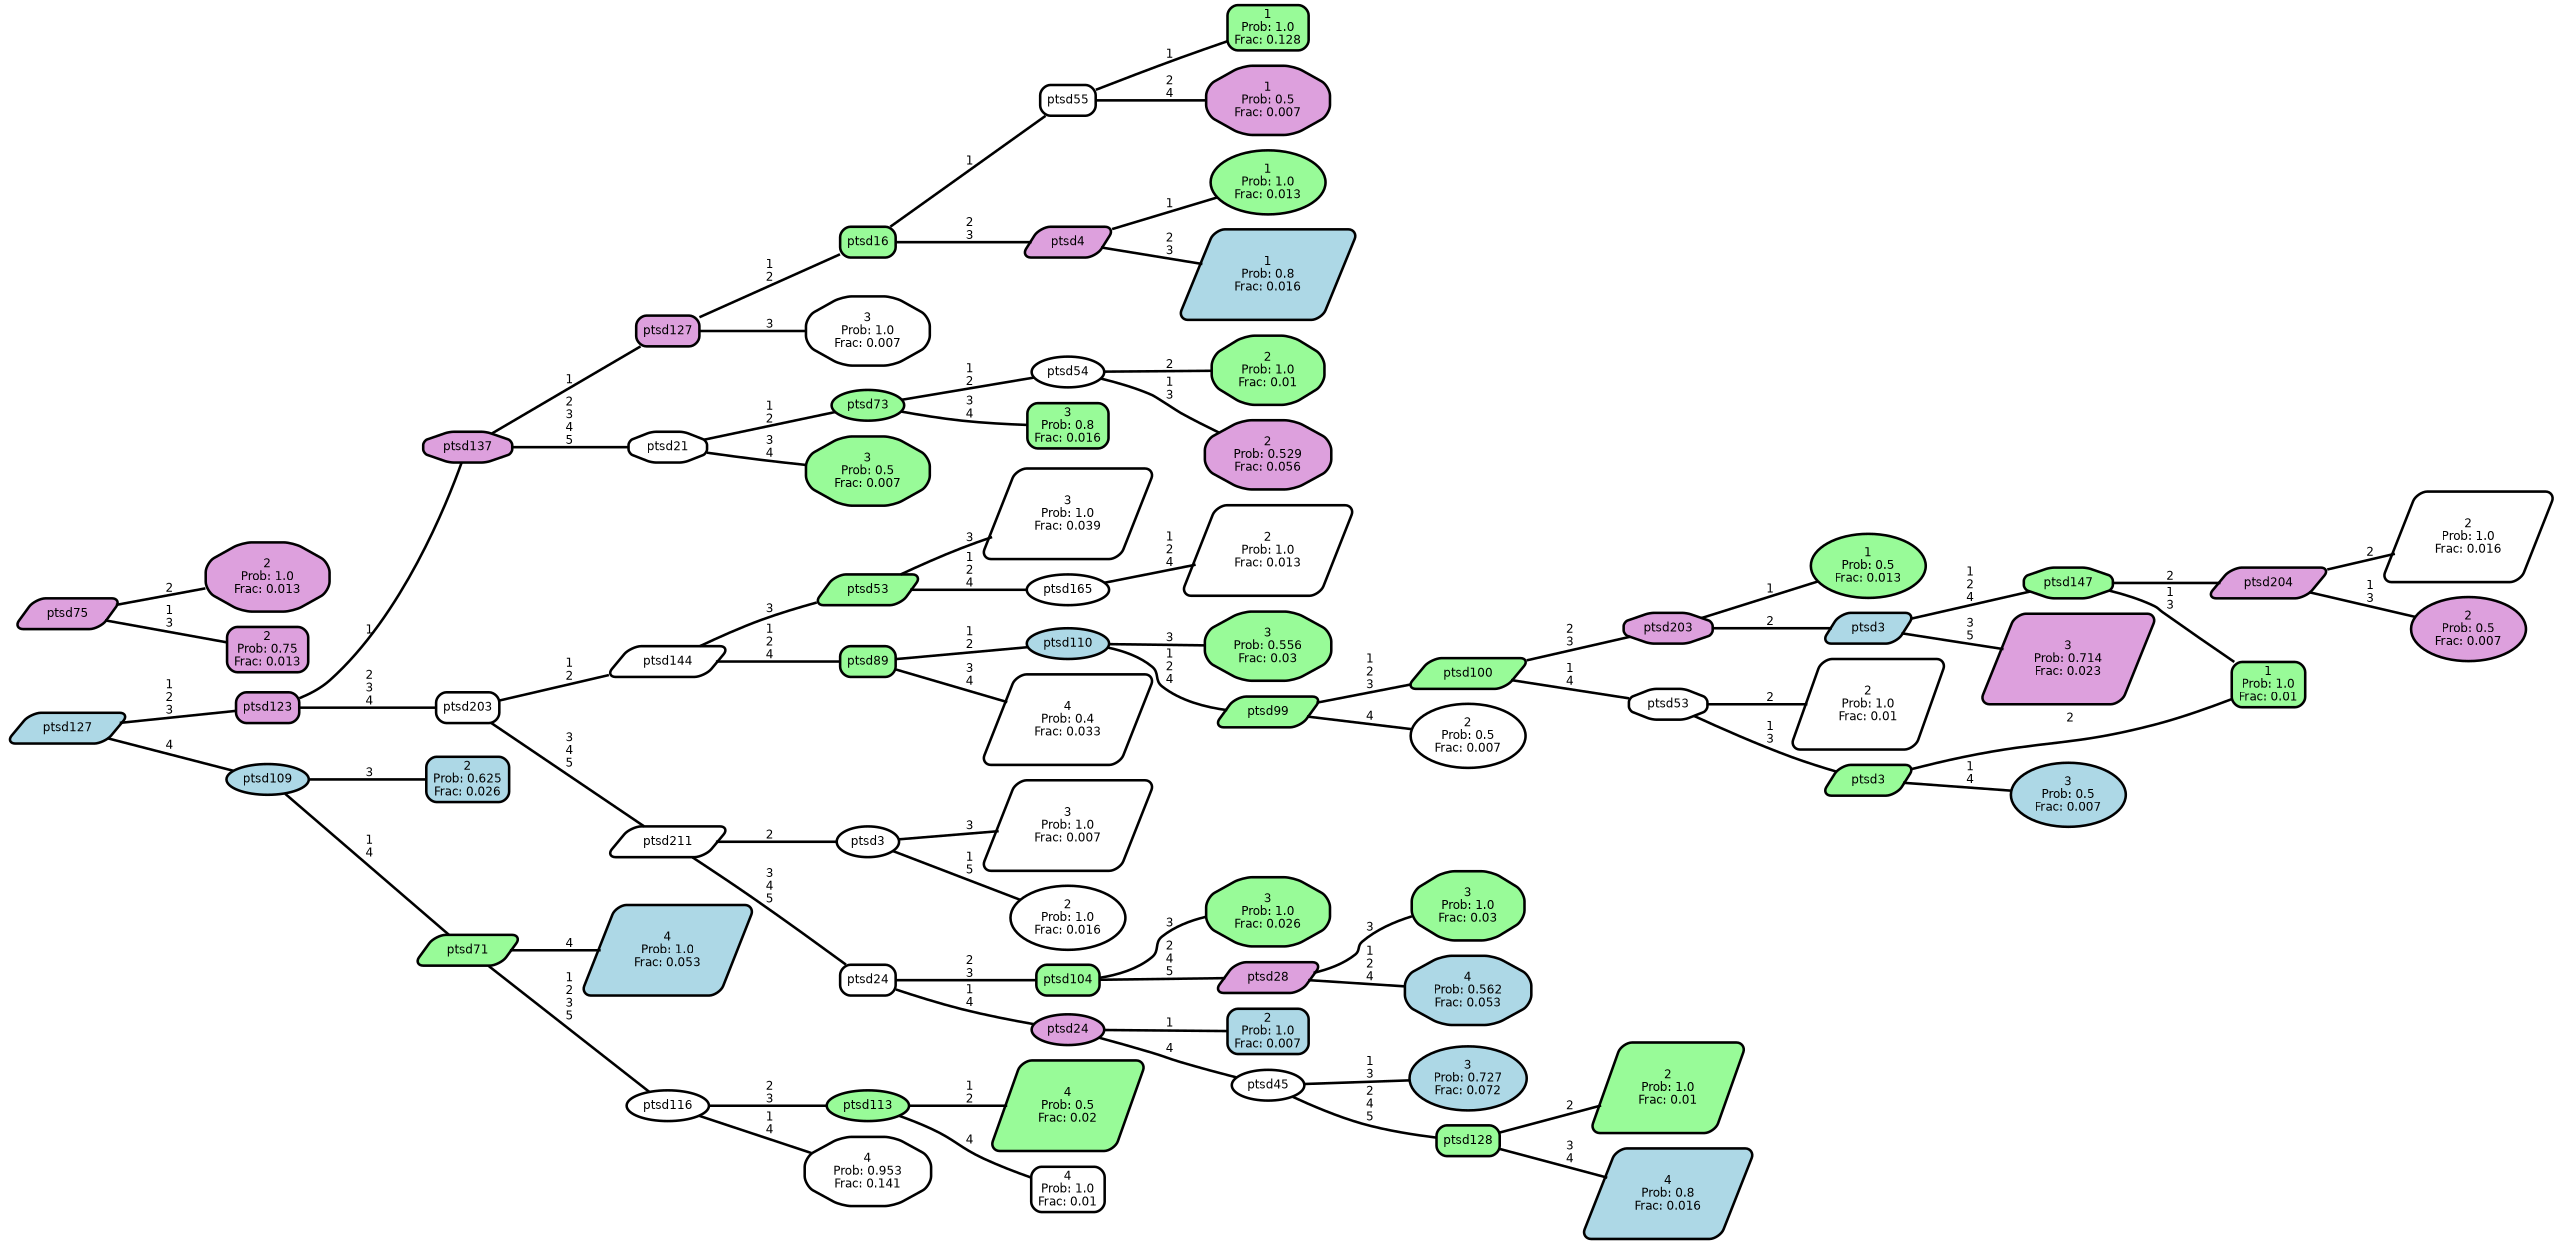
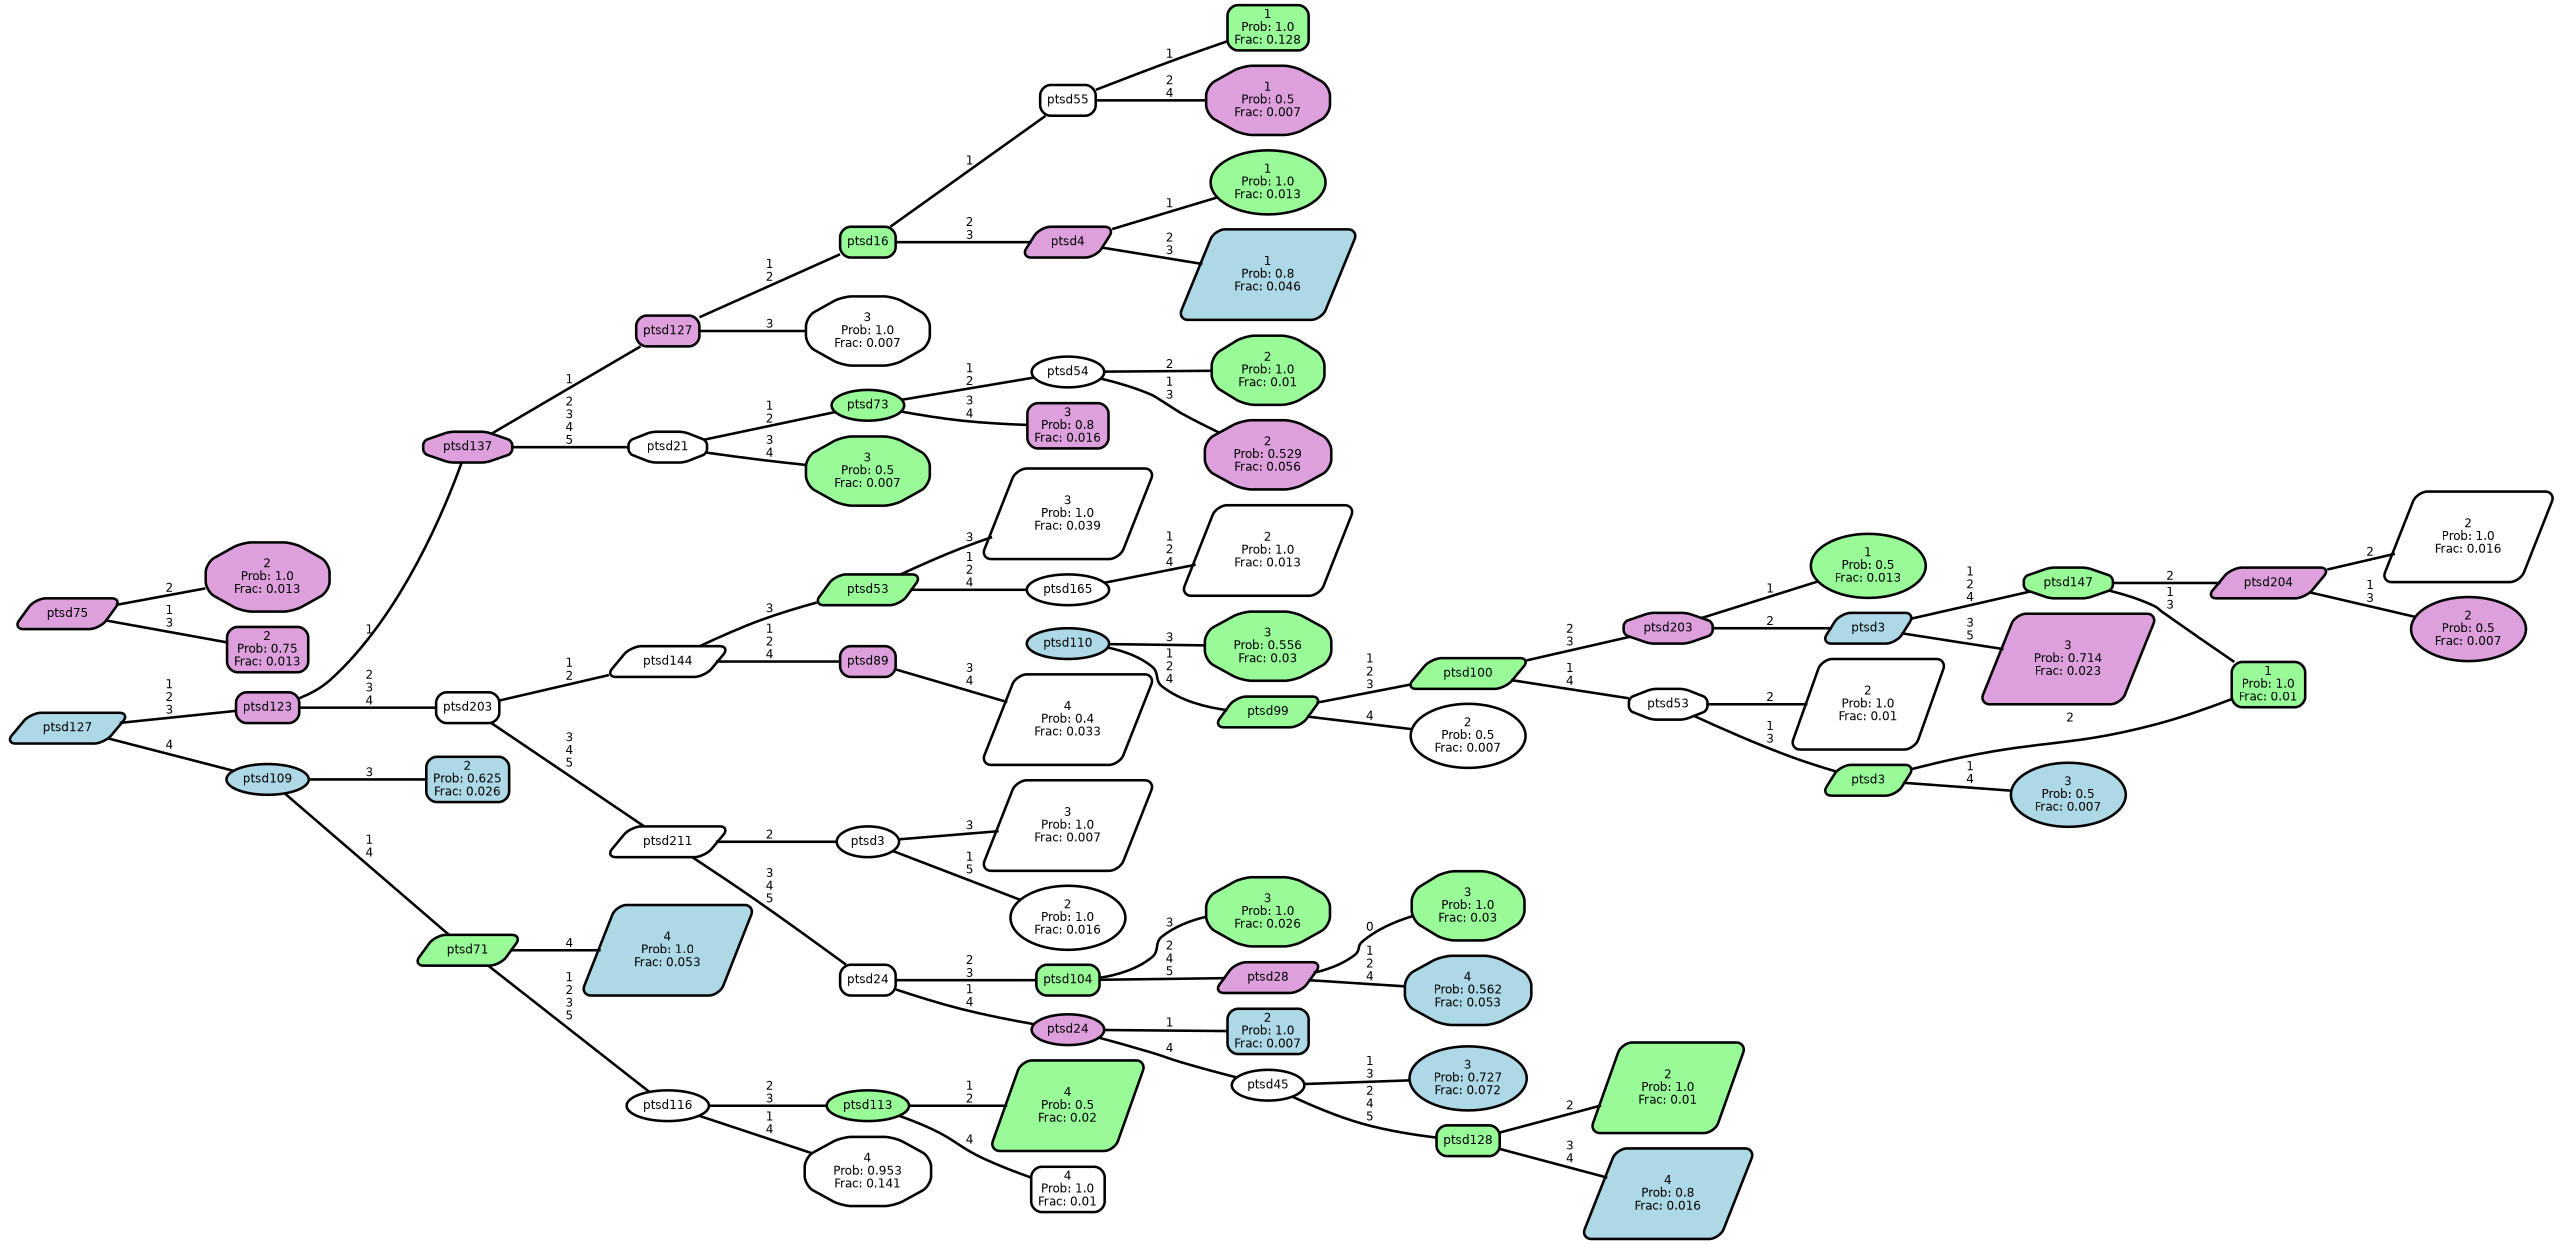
node "1 Prob: 0.8 Frac: 0.016": label "1 Prob: 0.8 Frac: 0.016" -> "1 Prob: 0.8 Frac: 0.046"
node "3 Prob: 0.8 Frac: 0.016": fillcolor palegreen -> plum
edge "ptsd110" -- "ptsd89": removed, label "1 2"
node "ptsd89": fillcolor palegreen -> plum
edge "3 Prob: 1.0 Frac: 0.03" -- "ptsd28": label " 3" -> " 0"
